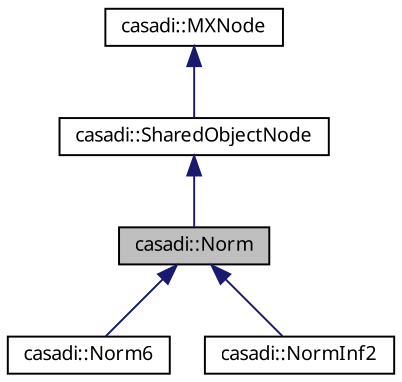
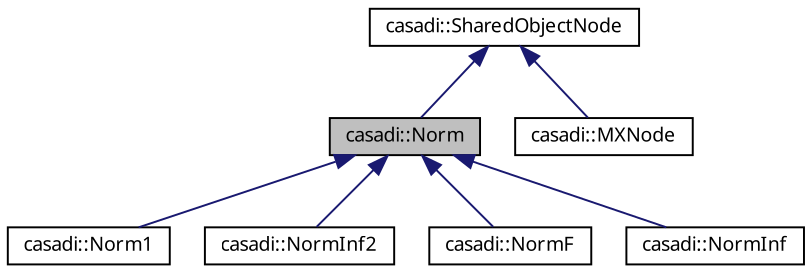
edge "casadi::SharedObjectNode" -> "casadi::MXNode": reversed
node "casadi::NormF": added
node "casadi::NormInf": added
node "casadi::Norm6": label "casadi::Norm6" -> "casadi::Norm1"
